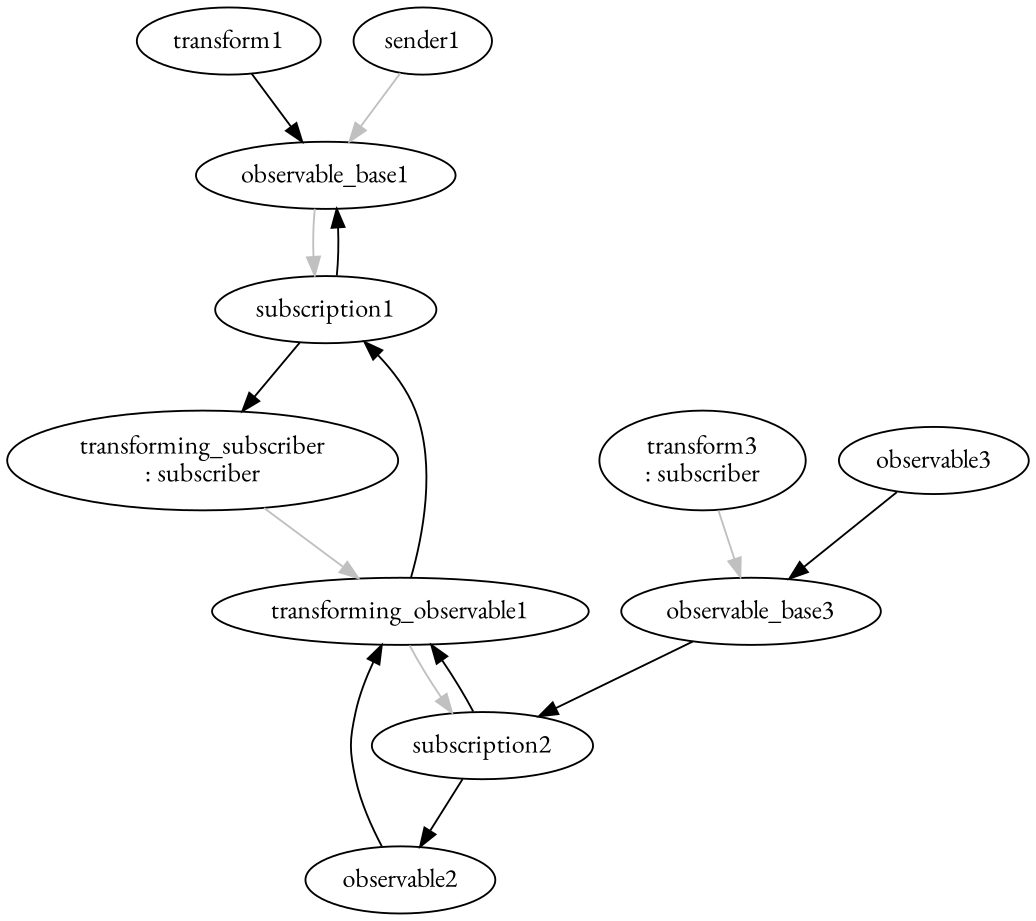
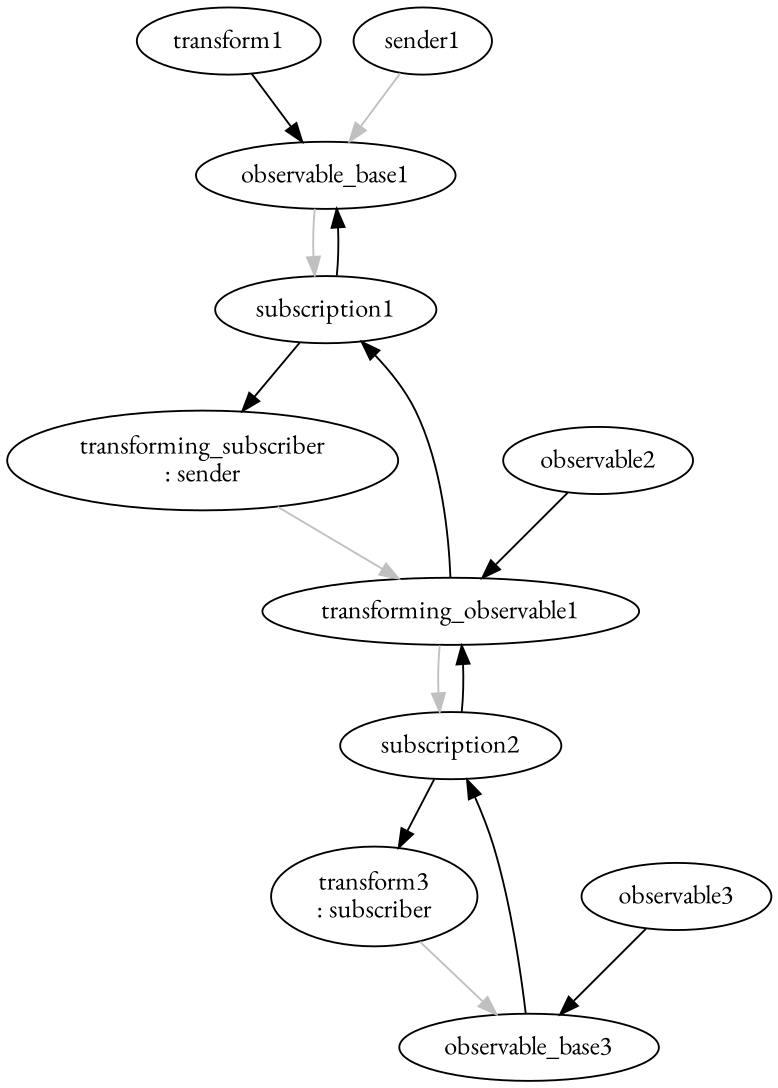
node "transforming_subscriber : subscriber": label "transforming_subscriber : subscriber" -> "transforming_subscriber : sender"
edge "subscription2" -> "observable2": now "subscription2" -> "transform3 : subscriber"
